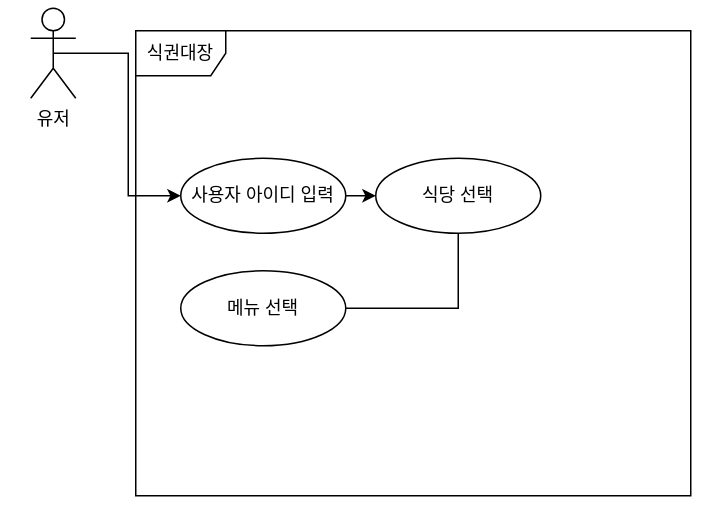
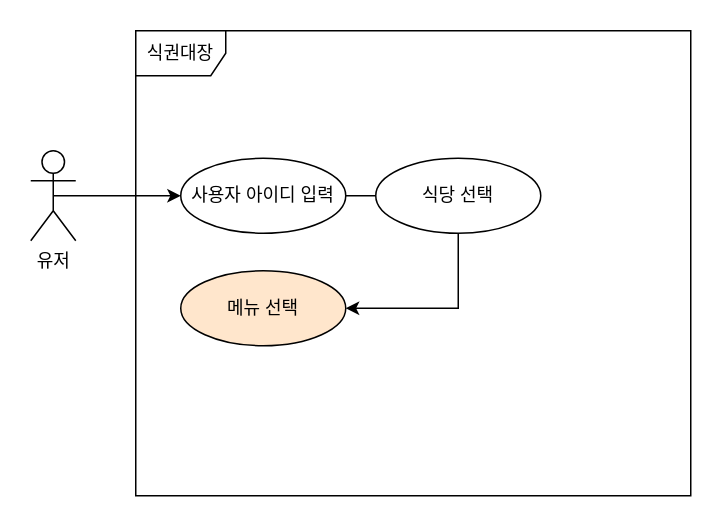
node "유저": moved (53, 53) -> (53, 196)
edge "사용자 아이디 입력" -> "식당 선택": arrowhead classic -> none
node "메뉴 선택": fillcolor #ffffff -> #ffe6cc
edge "식당 선택" -- "메뉴 선택": arrowhead none -> classic
